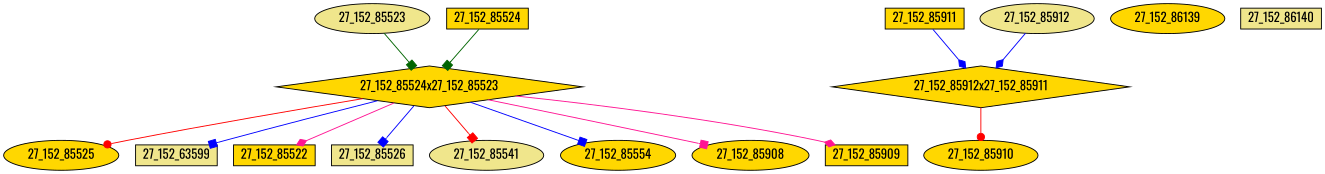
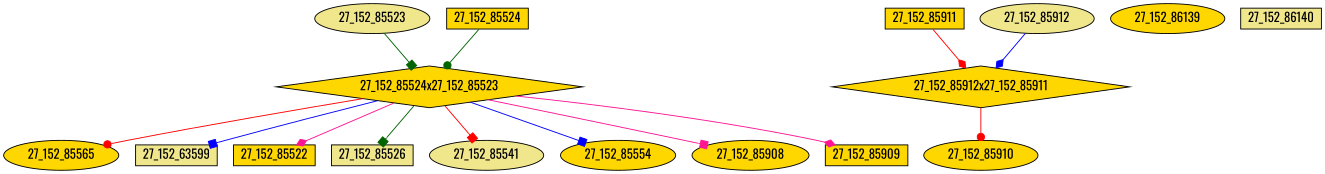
edge "27_152_85911" -> "27_152_85912x27_152_85911": color blue -> red
edge "27_152_85524" -> "27_152_85524x27_152_85523": arrowhead box -> dot
edge "27_152_85524x27_152_85523" -> "27_152_85526": color blue -> darkgreen
node "27_152_85525": label "27_152_85525" -> "27_152_85565"
